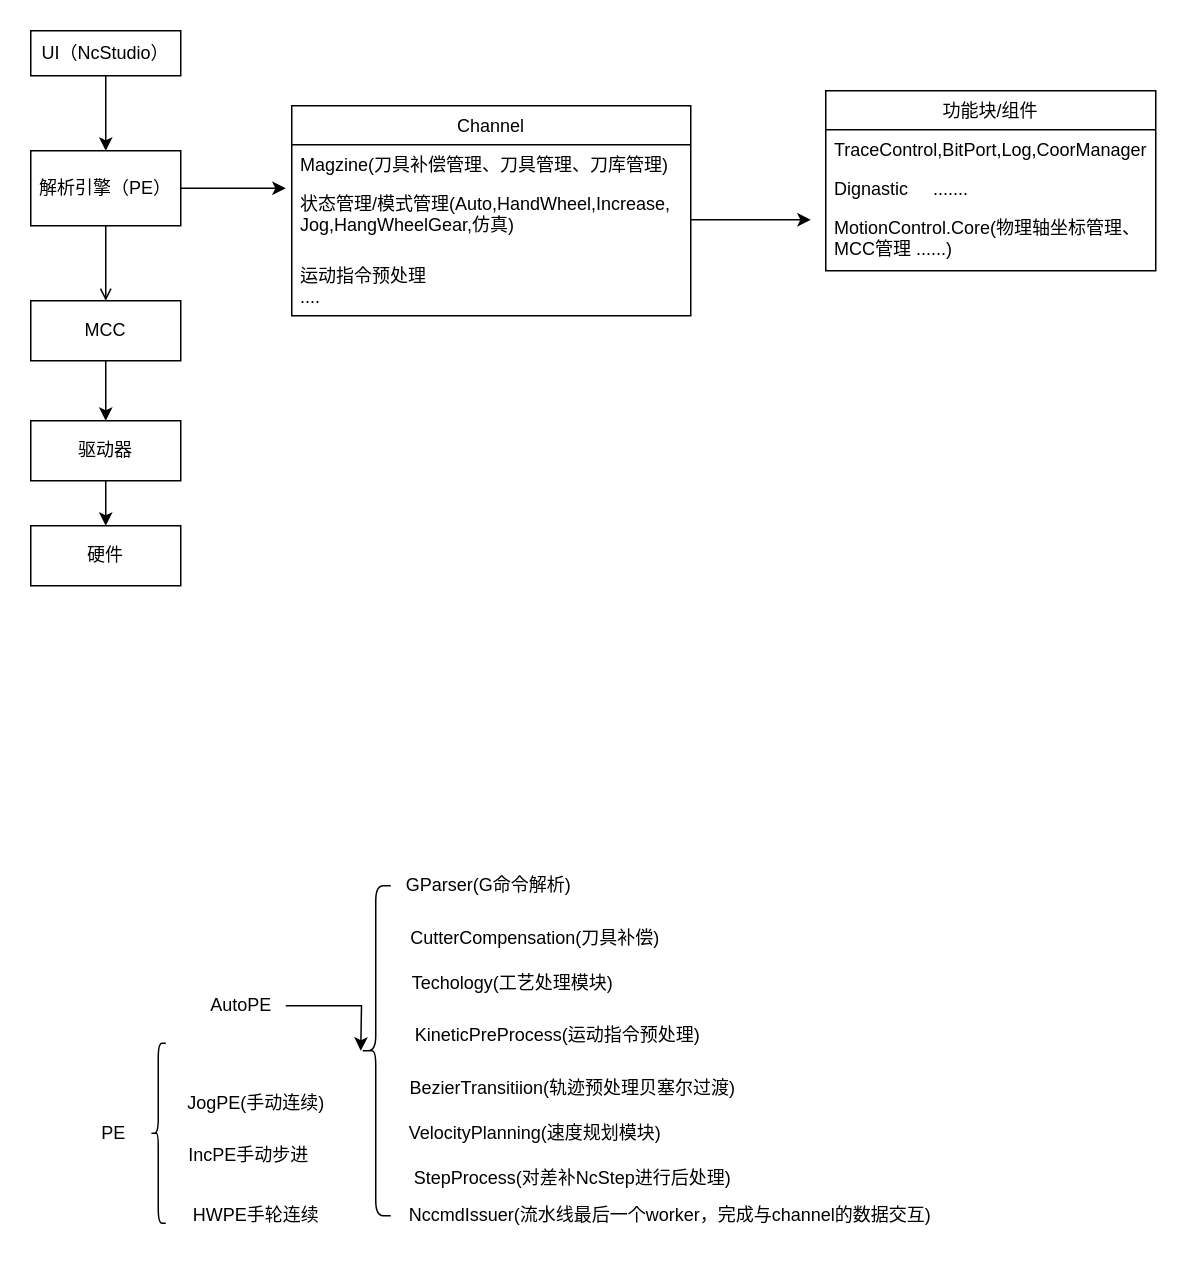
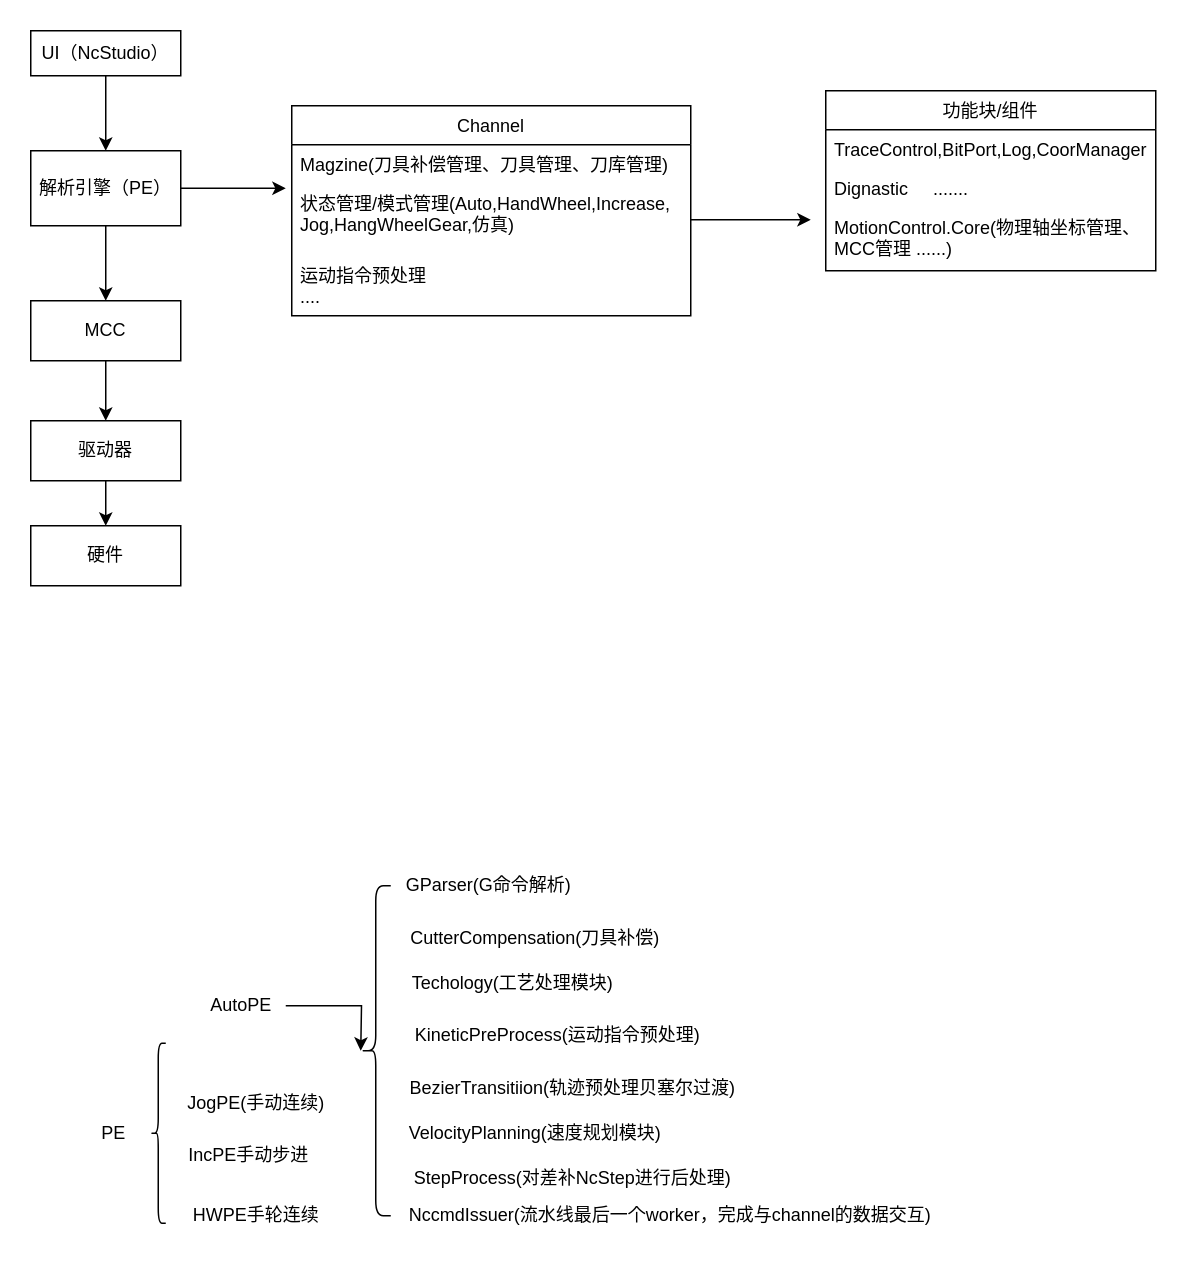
edge "解析引擎（PE）" -> "MCC": arrowhead open -> classic
